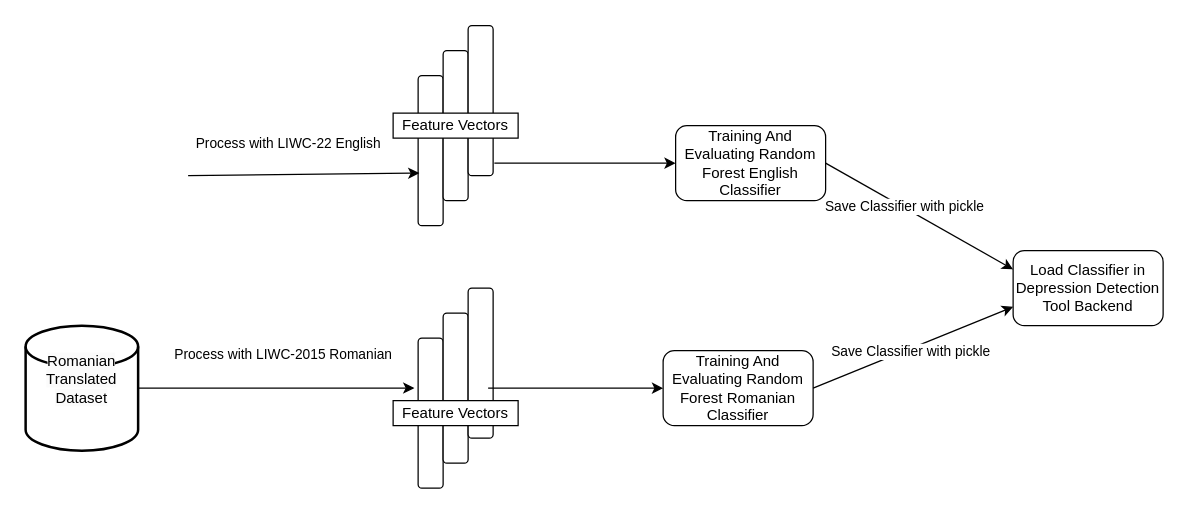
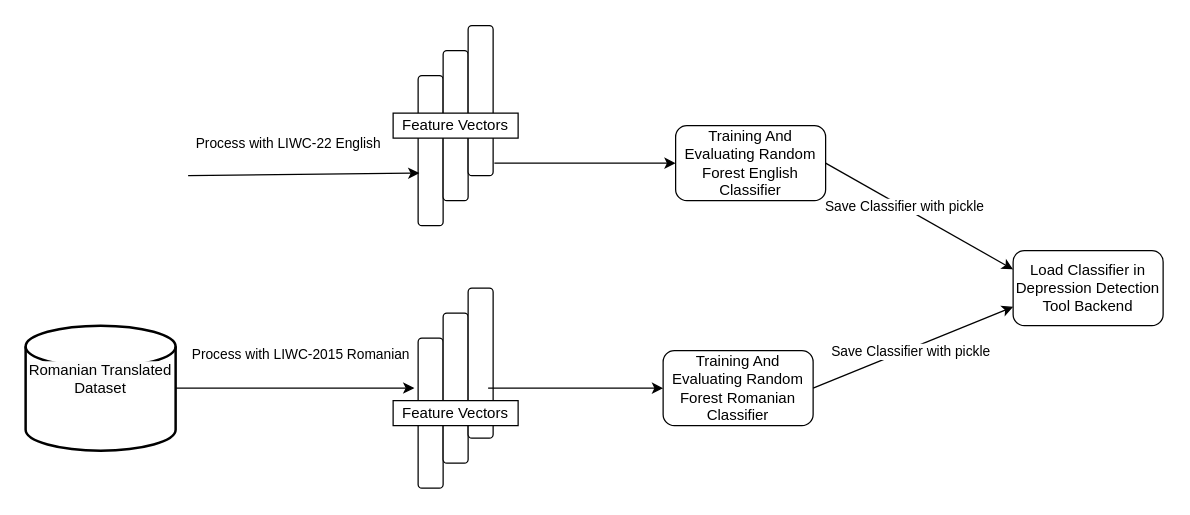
node "Romanian Translated Dataset": size 113x125 -> 150x125
